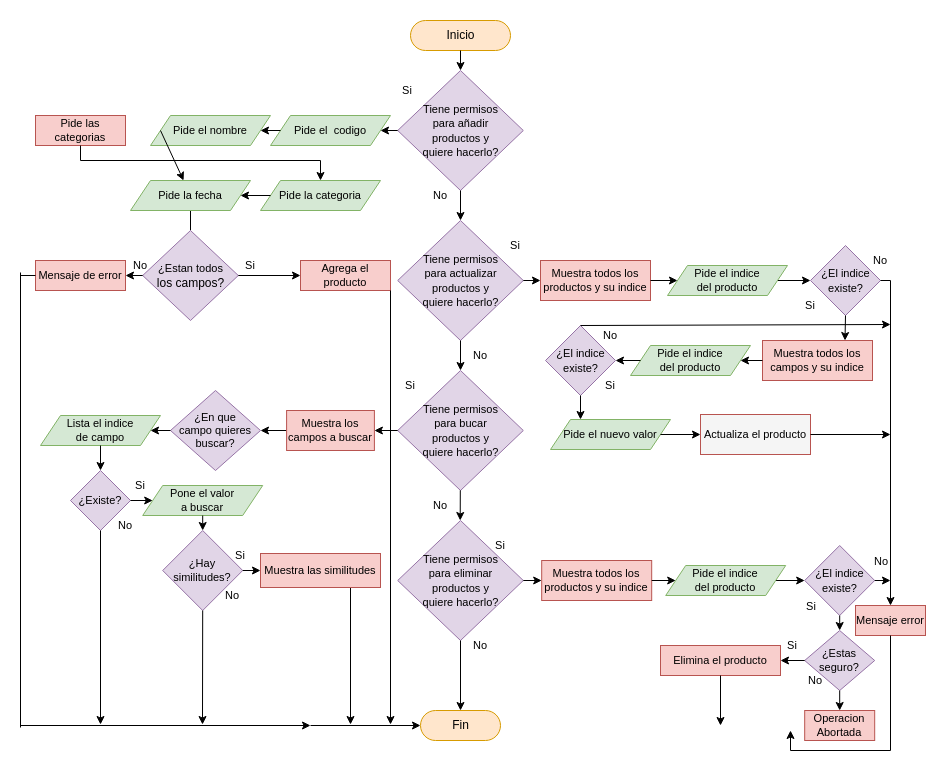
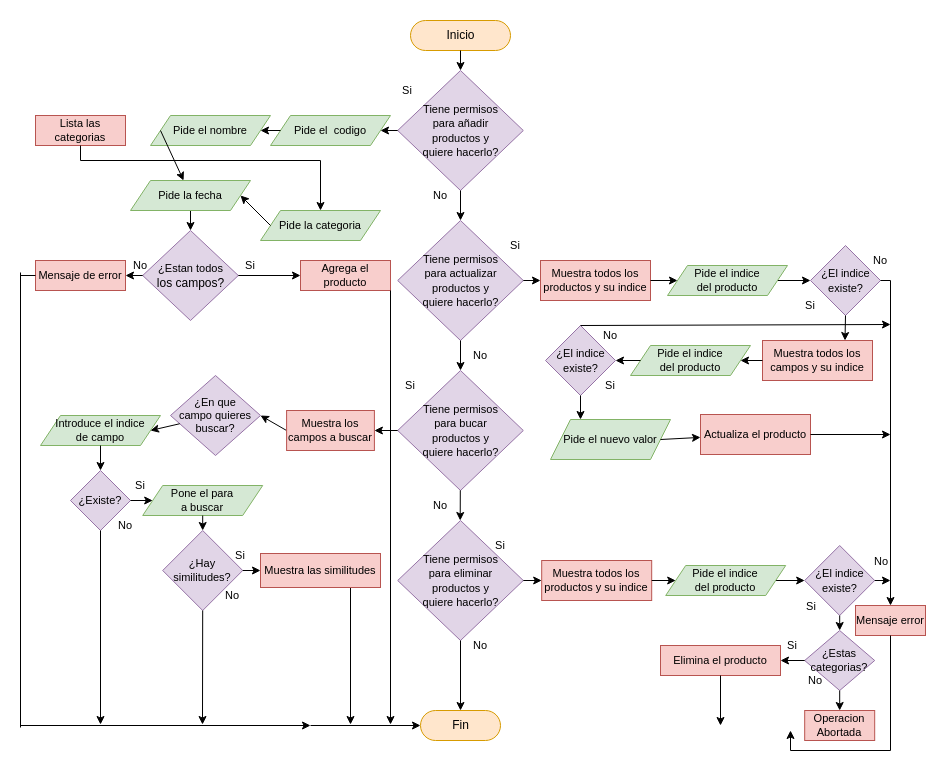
node "Pide las categorias": label "Pide las categorias" -> "Lista las categorias"
node "Pide la categoria": moved (321, 196) -> (321, 226)
edge "Pide la fecha" -- "¿Estan todos los campos?": arrowhead none -> classic
node "Lista el indice de campo": label "Lista el indice de campo" -> "Introduce el indice de campo"
node "¿En que campo quieres buscar?": moved (216, 431) -> (216, 416)
node "Pide el nuevo valor": size 120x30 -> 120x40
node "Actualiza el producto": fillcolor #f5f5f5 -> #f8cecc
node "Pone el valor a buscar": label "Pone el valor a buscar" -> "Pone el para a buscar"
node "¿Estas seguro?": label "¿Estas seguro?" -> "¿Estas categorias?"
